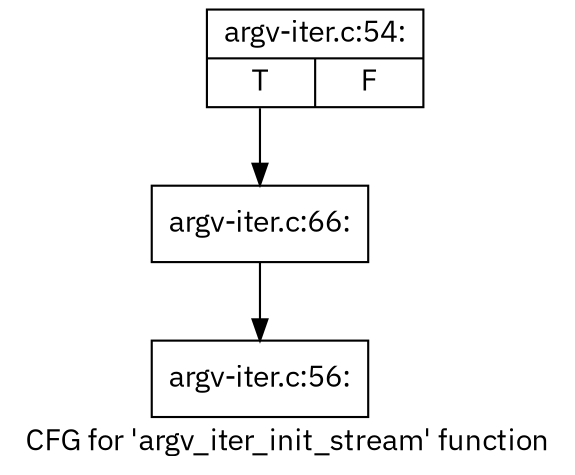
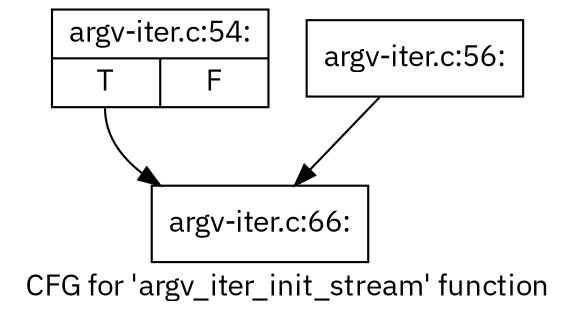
edge "argv-iter.c:66:" -> "argv-iter.c:56:": reversed
